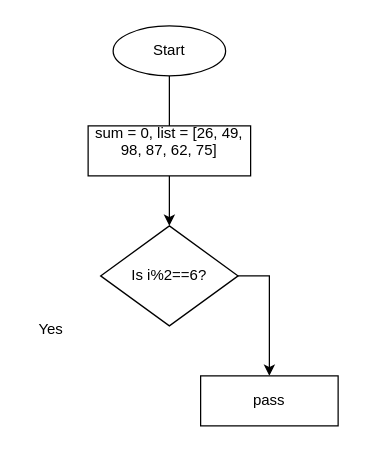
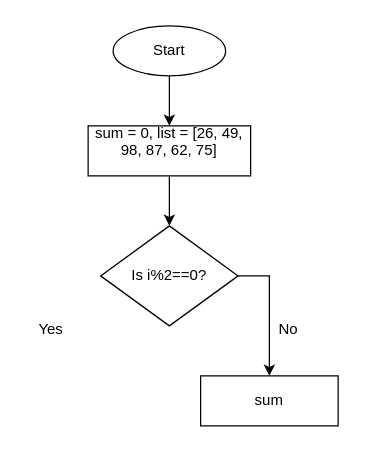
edge "Start" -- "sum = 0, list = [26, 49, 98, 87, 62, 75]": arrowhead none -> classic
node "Is i%2==6?": label "Is i%2==6?" -> "Is i%2==0?"
node "No": added
node "pass": label "pass" -> "sum"
